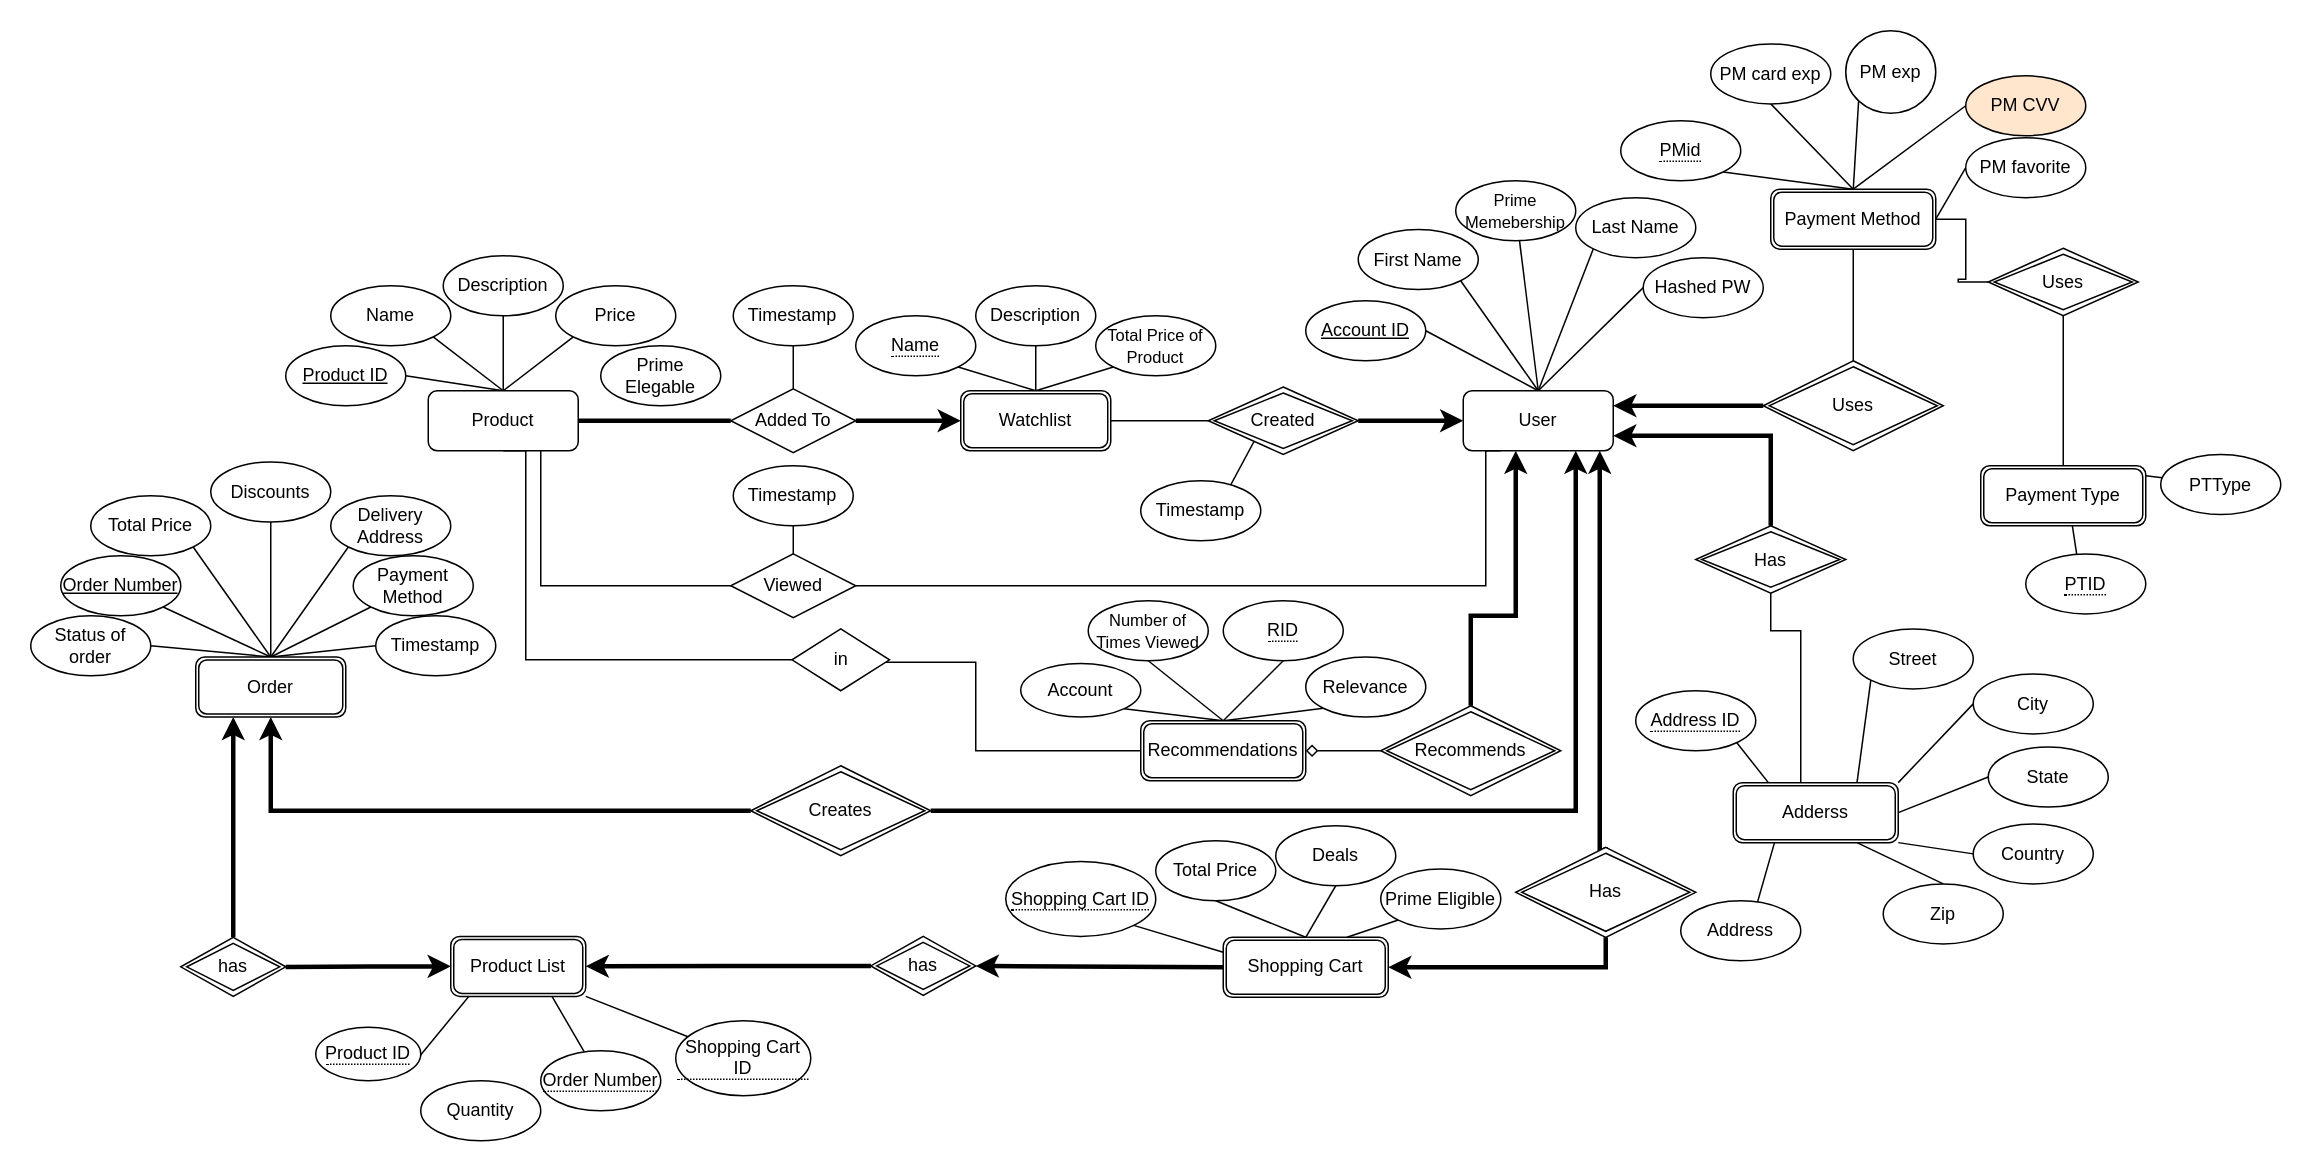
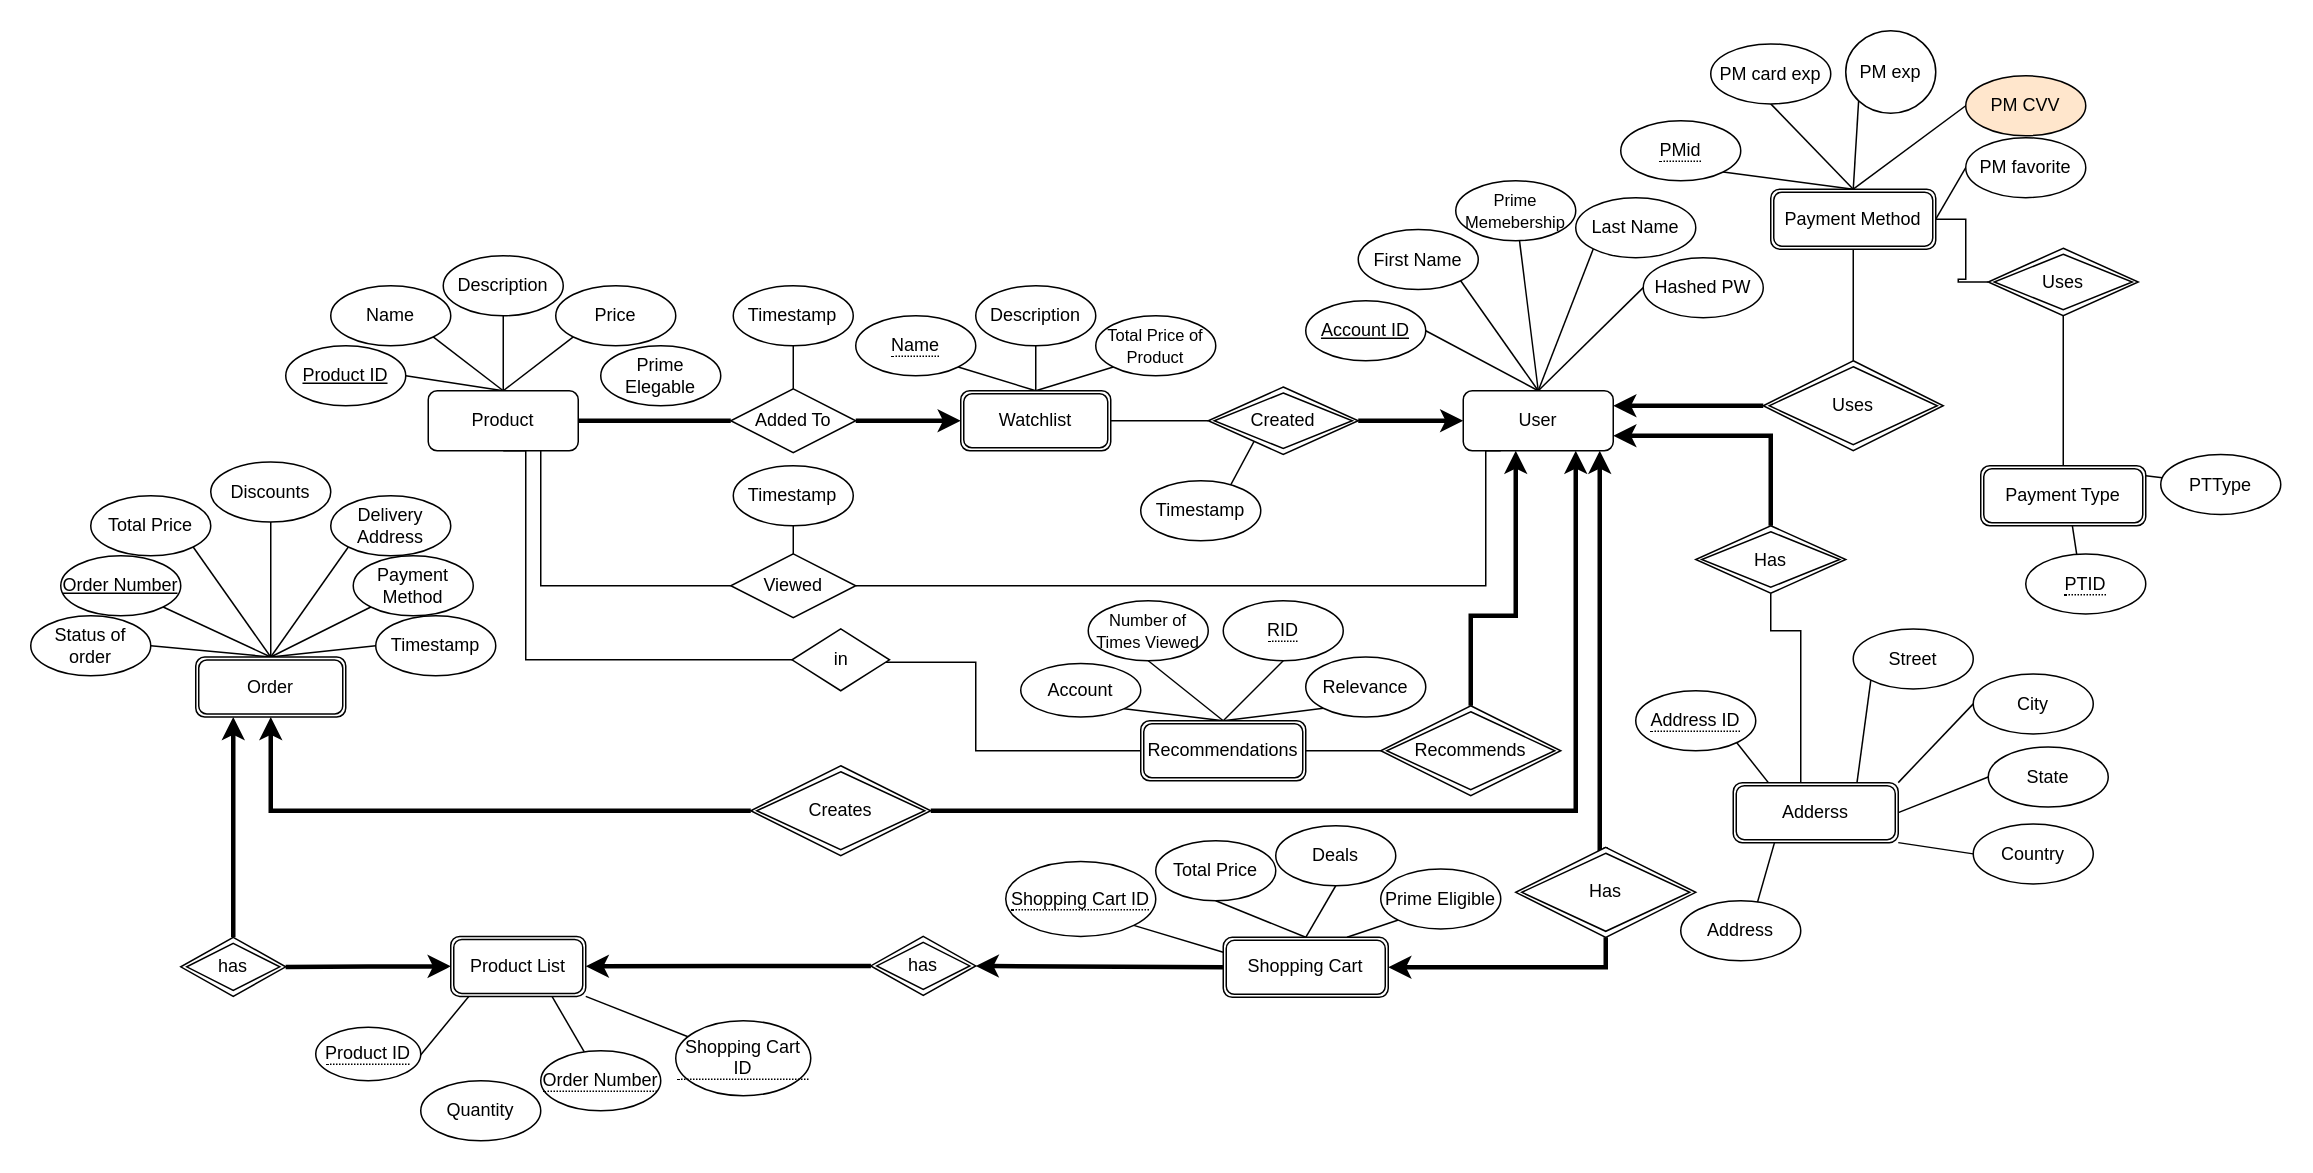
edge "Recommends" -> "Recommendations": arrowhead diamond -> none
edge "Adderss" -- "Zip": removed
node "Zip": removed
